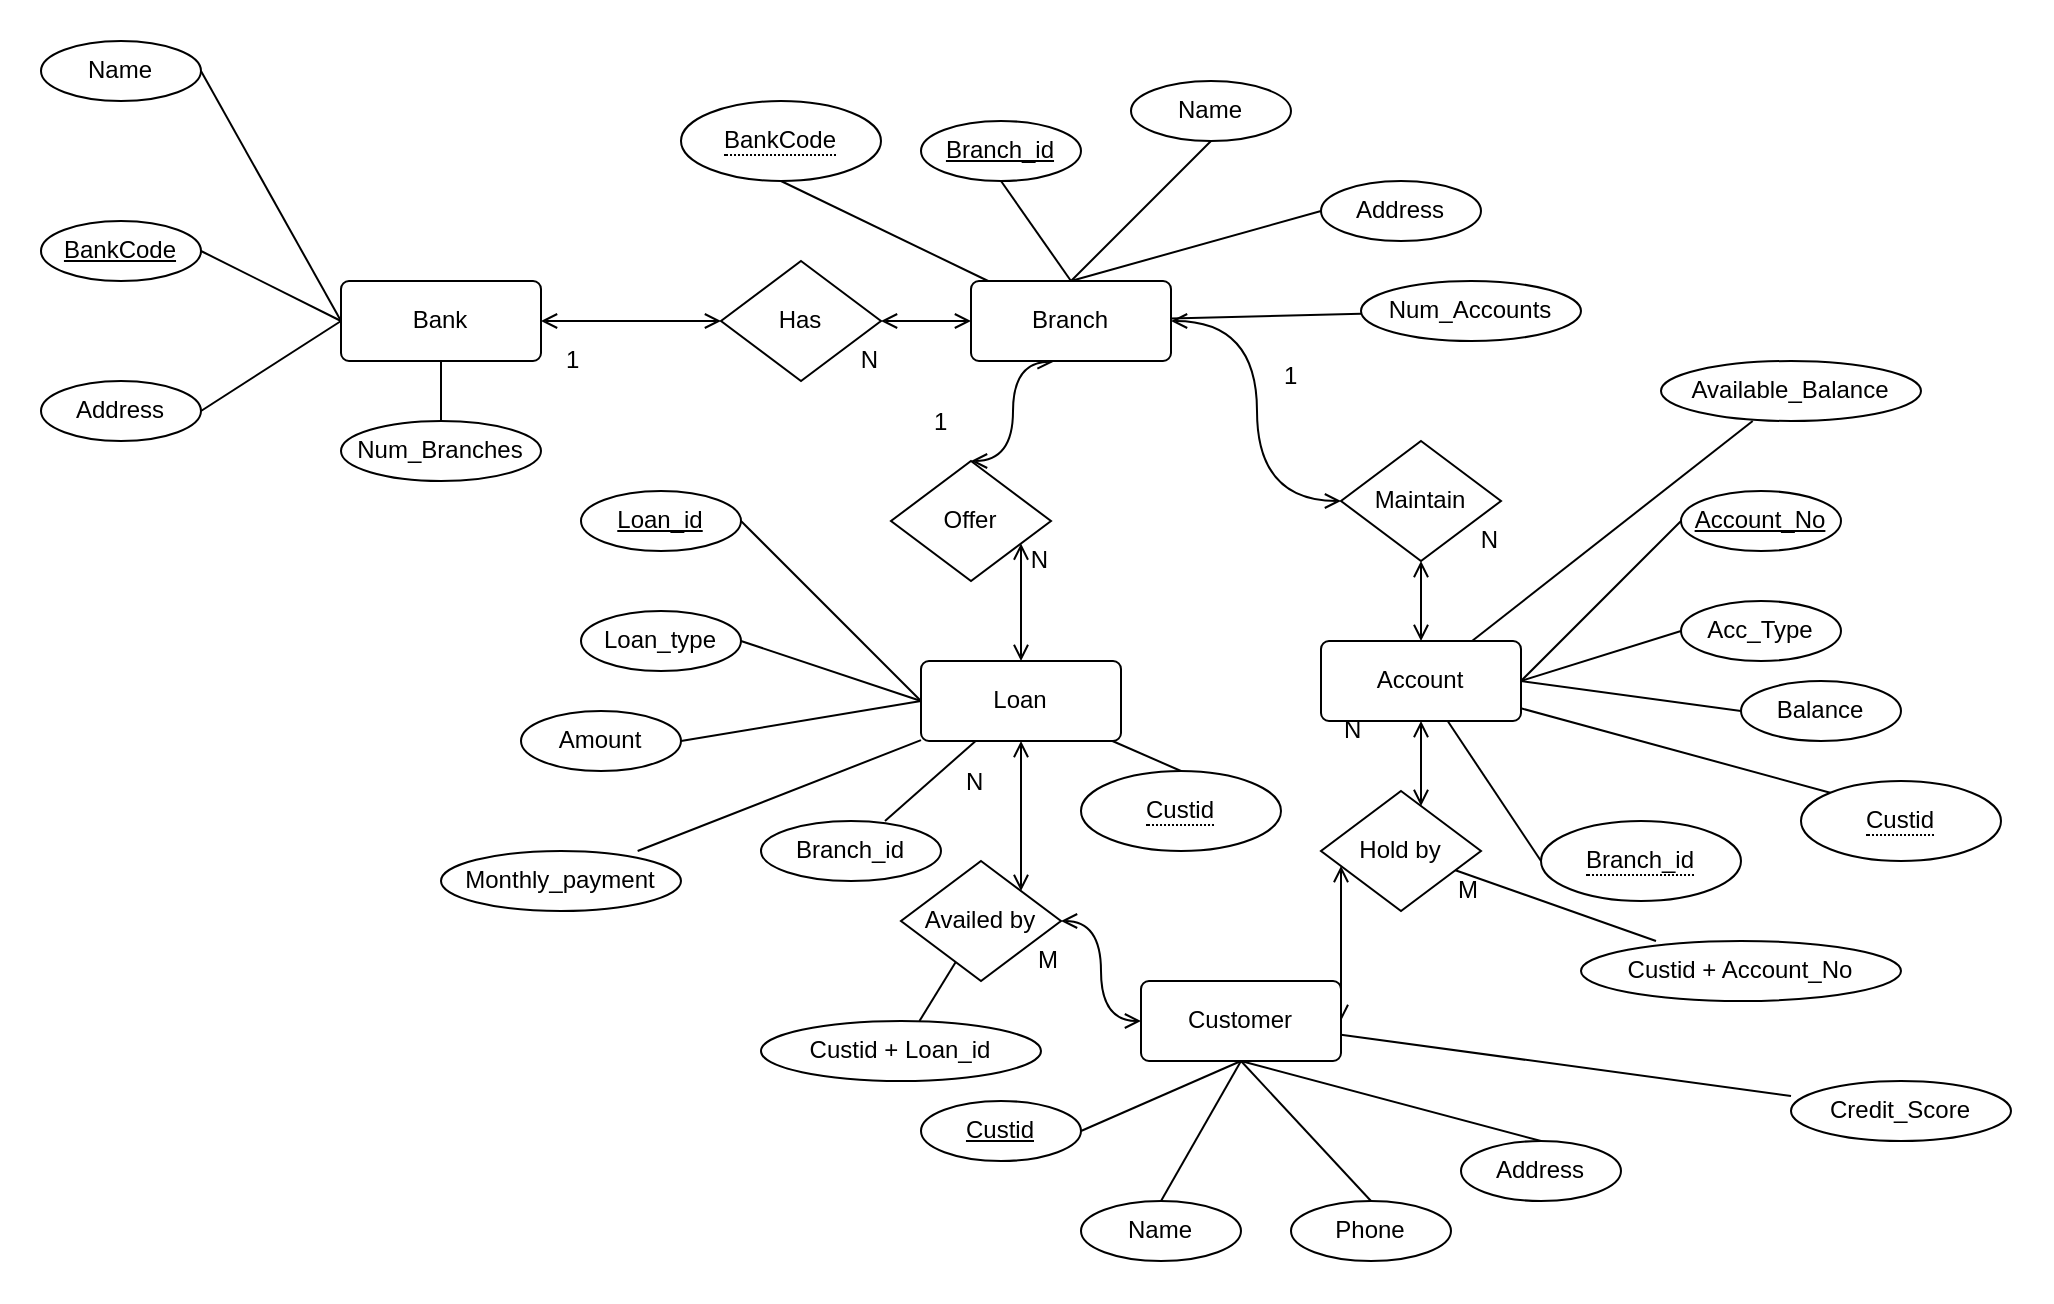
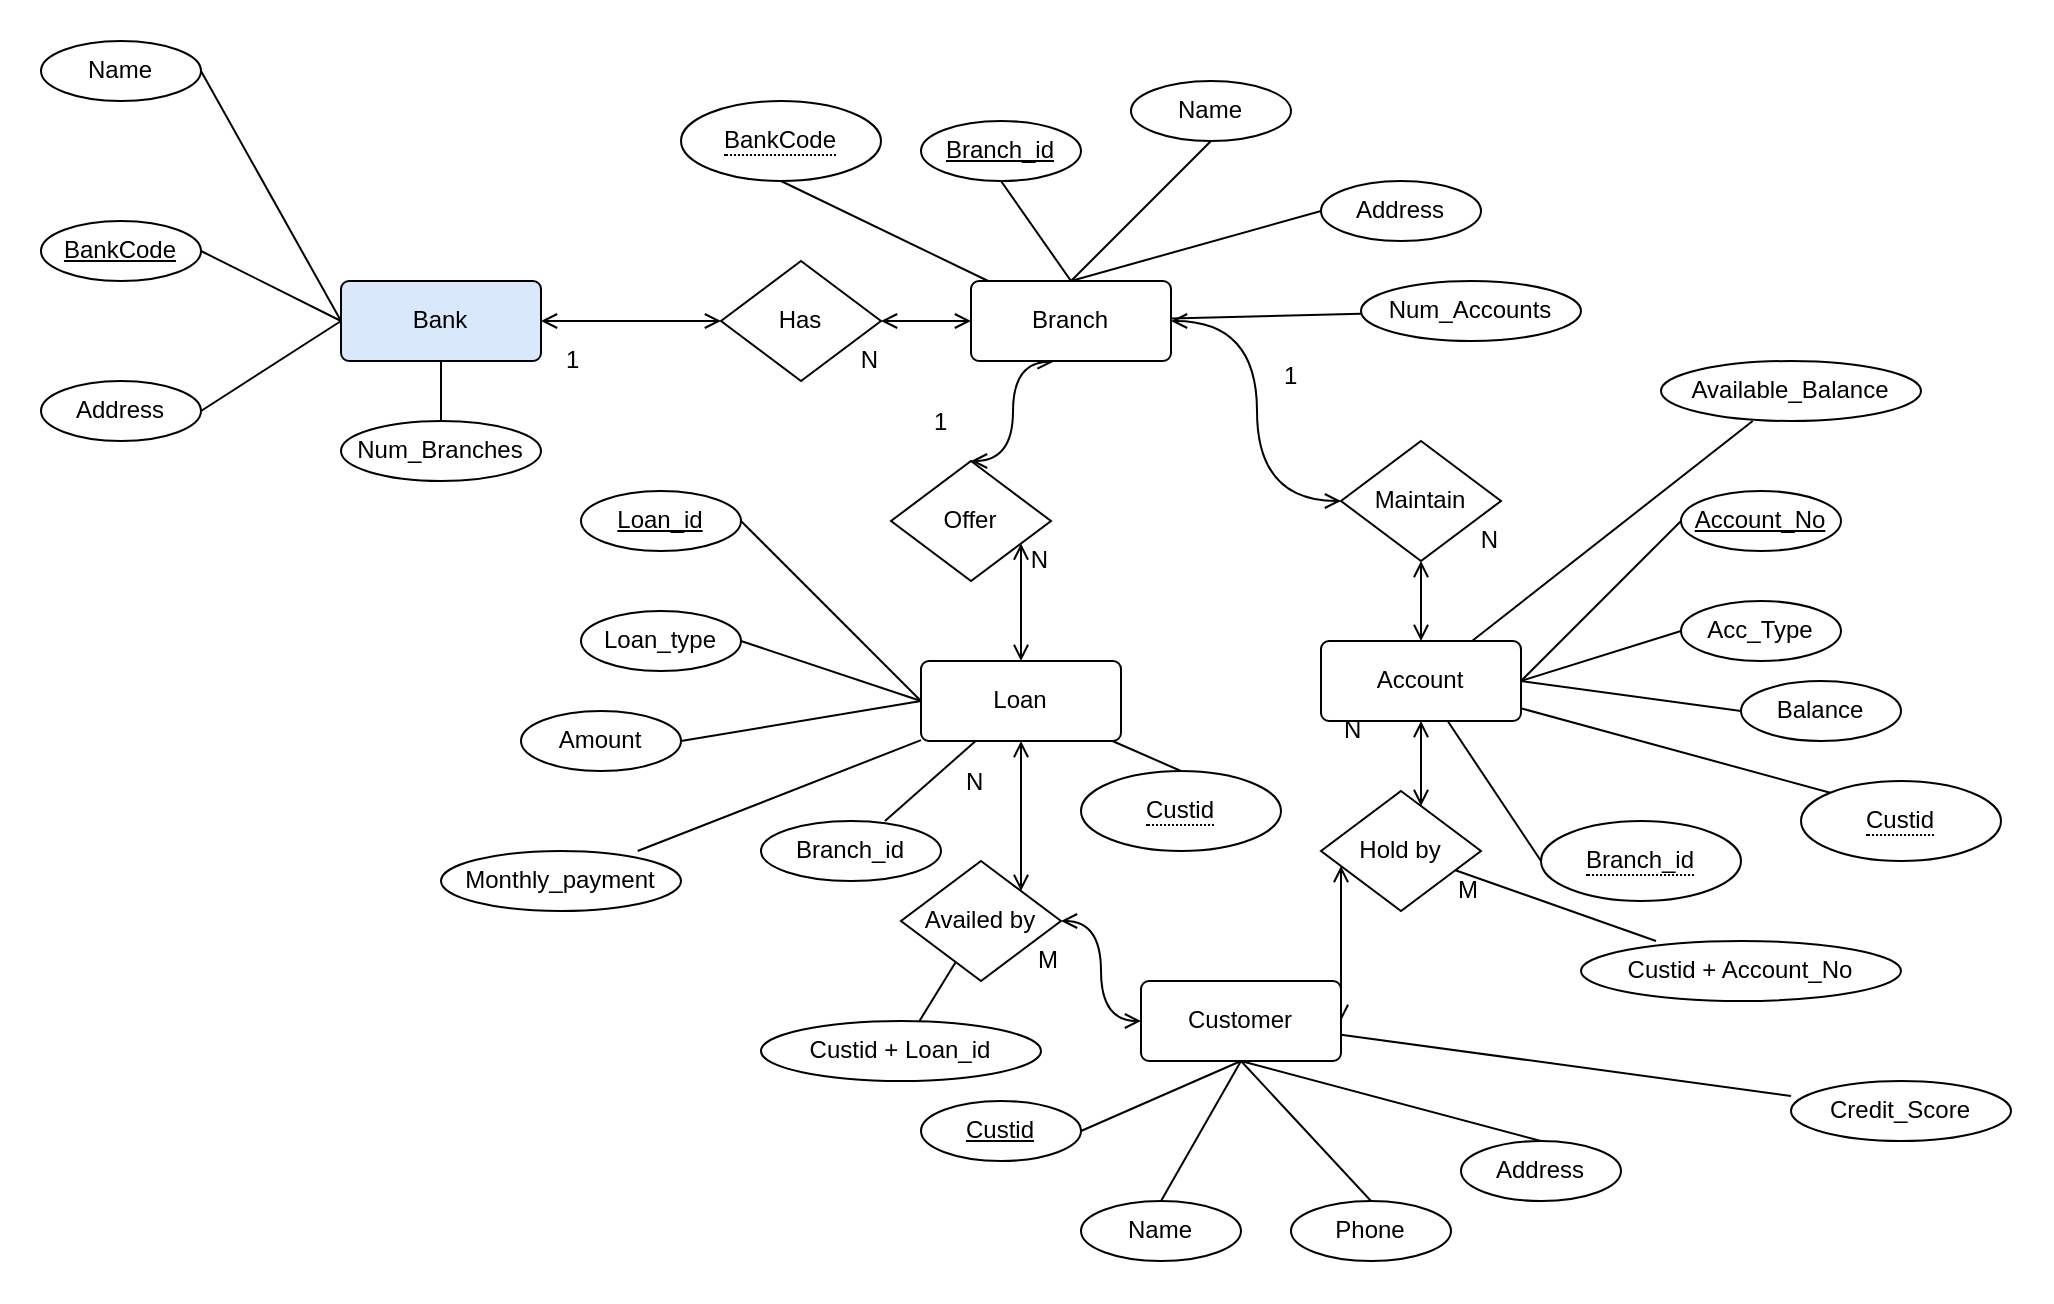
node "Bank": fillcolor #ffffff -> #dae8fc
